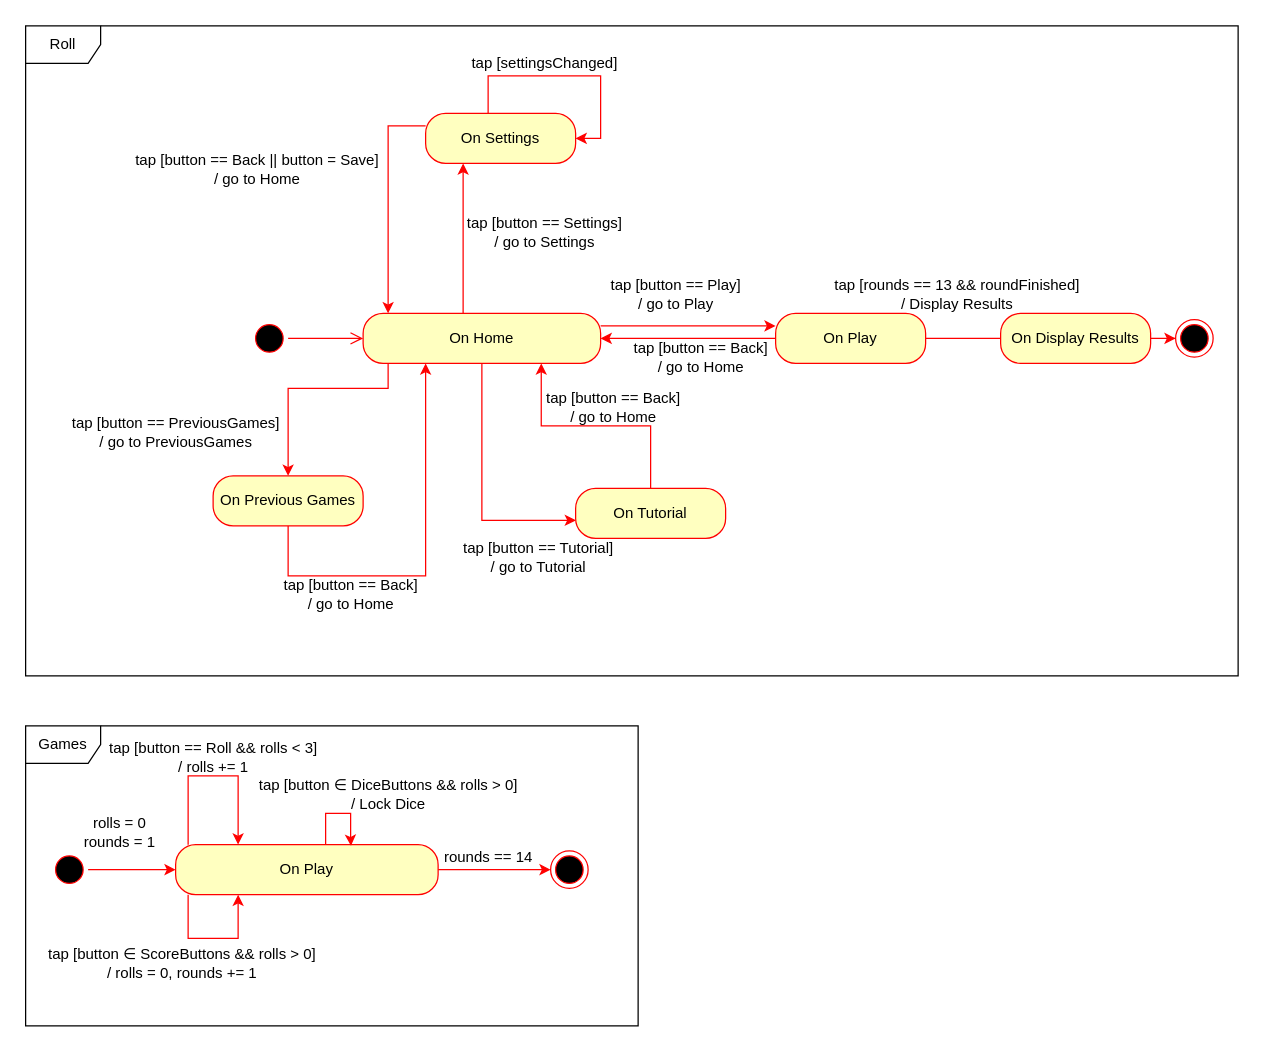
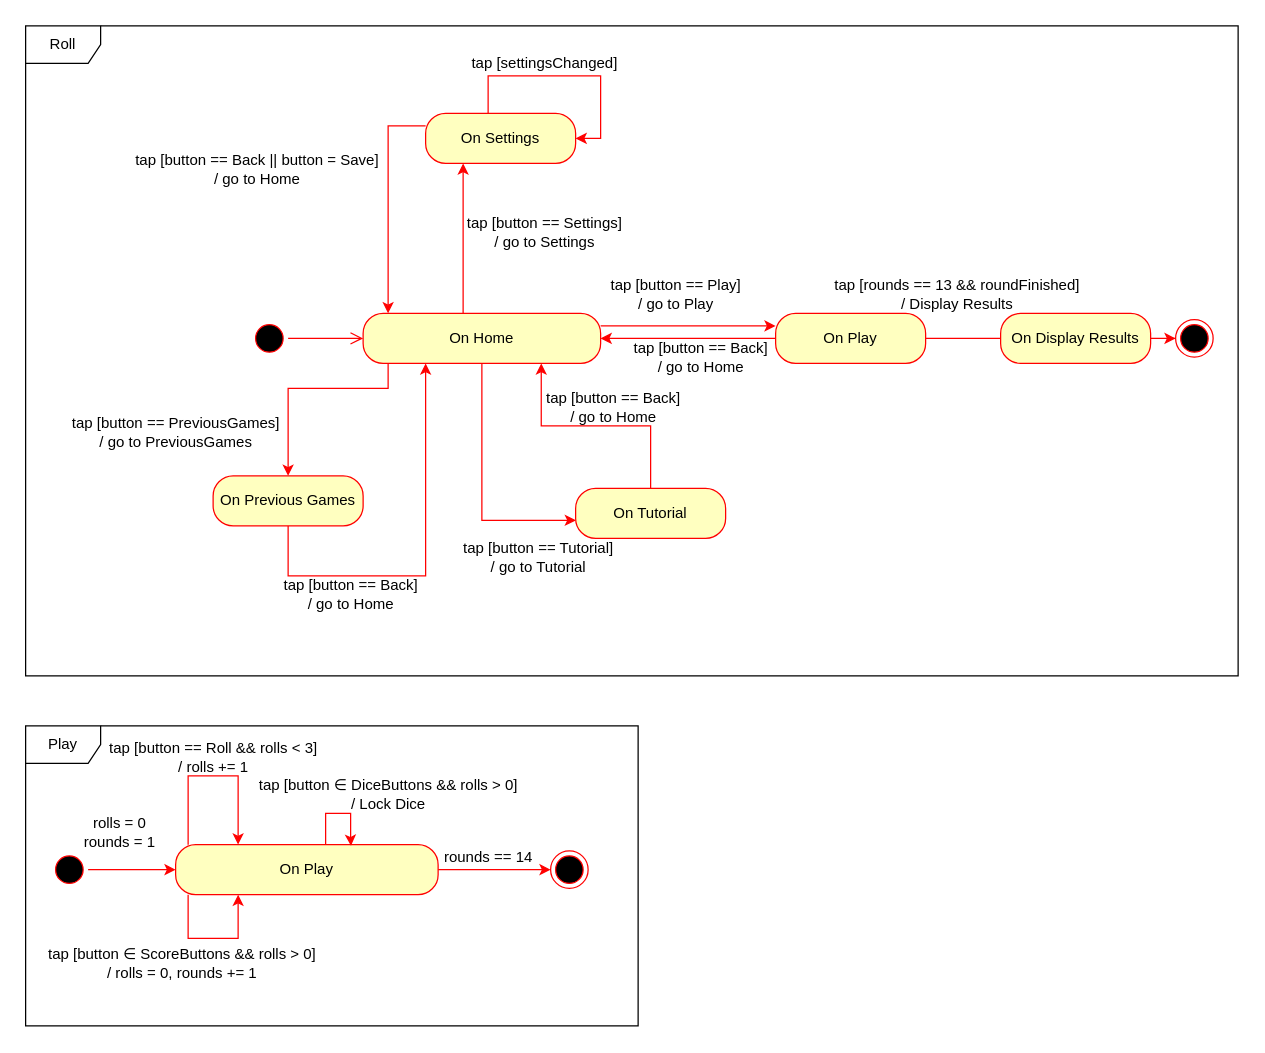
node "Games": label "Games" -> "Play"
